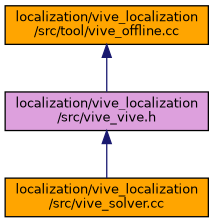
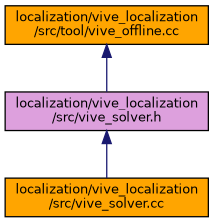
node "localization/vive_localization /src/vive_vive.h": label "localization/vive_localization /src/vive_vive.h" -> "localization/vive_localization /src/vive_solver.h"
